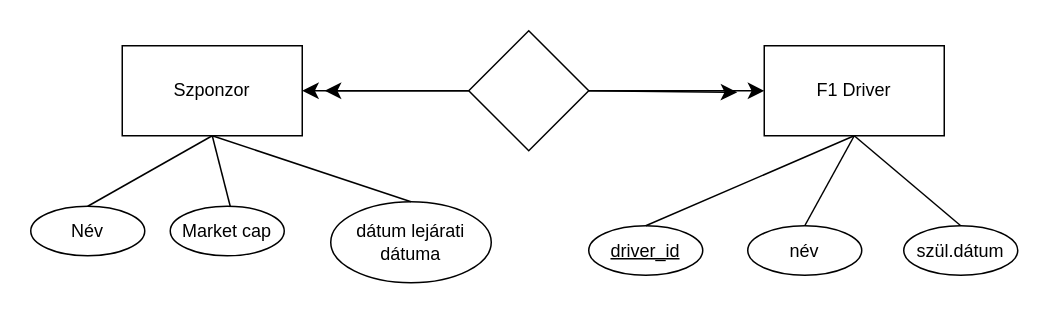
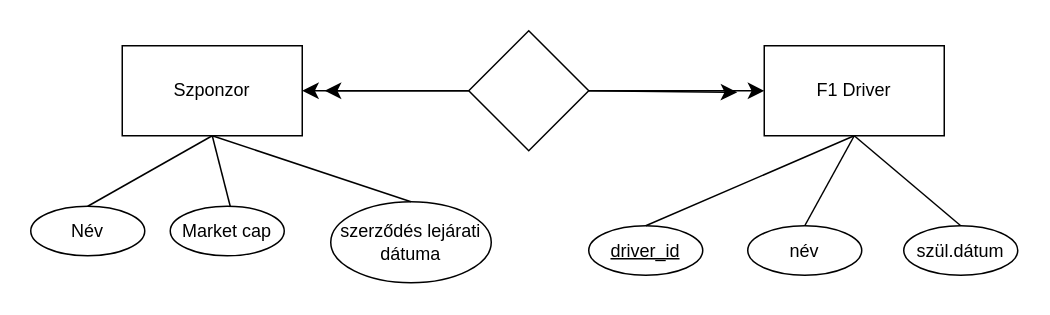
node "dátum lejárati dátuma": label "dátum lejárati dátuma" -> "szerződés lejárati dátuma"
